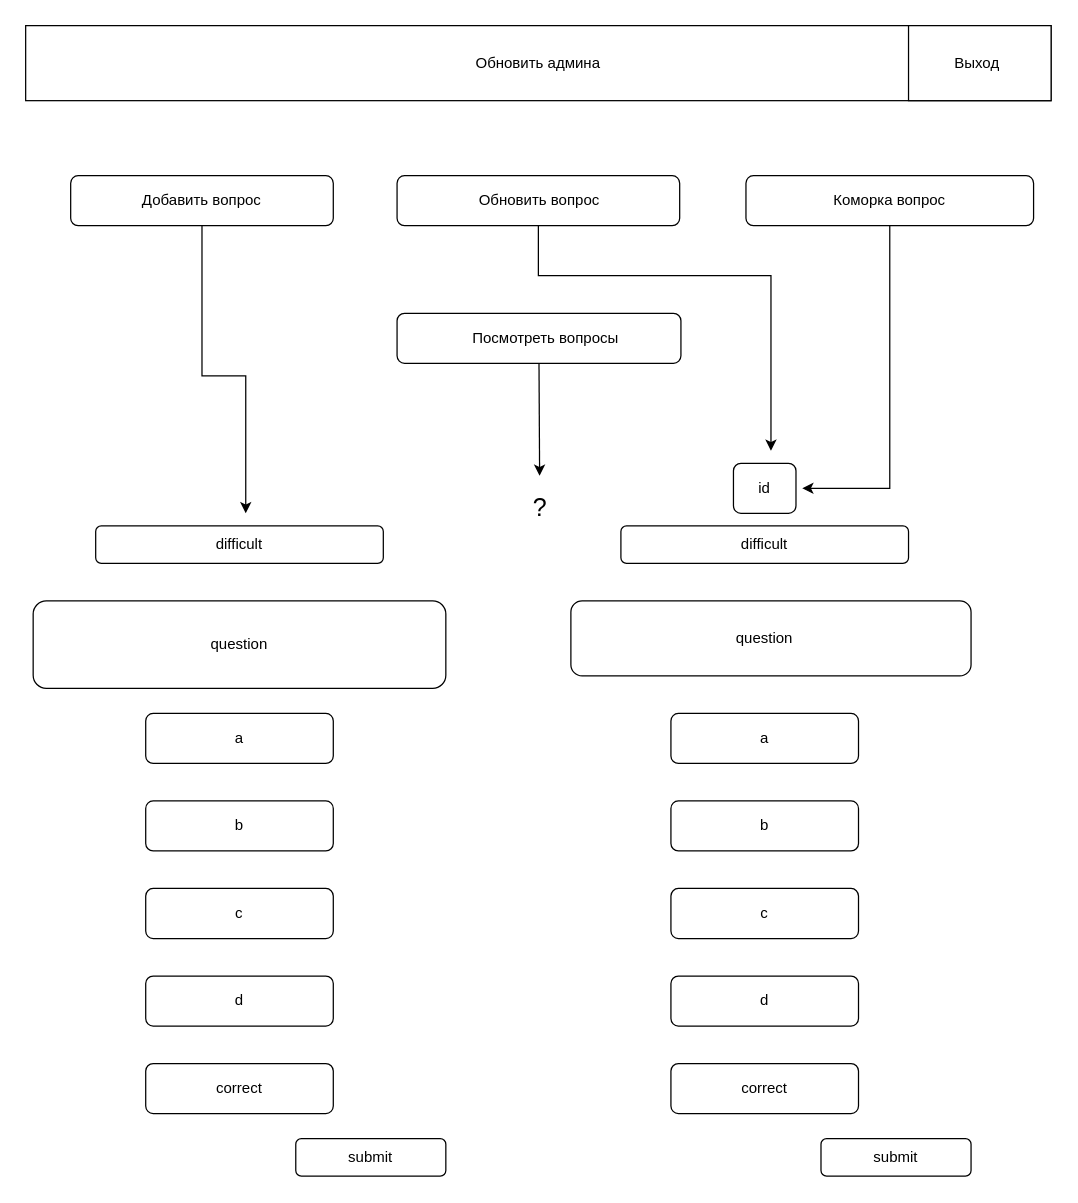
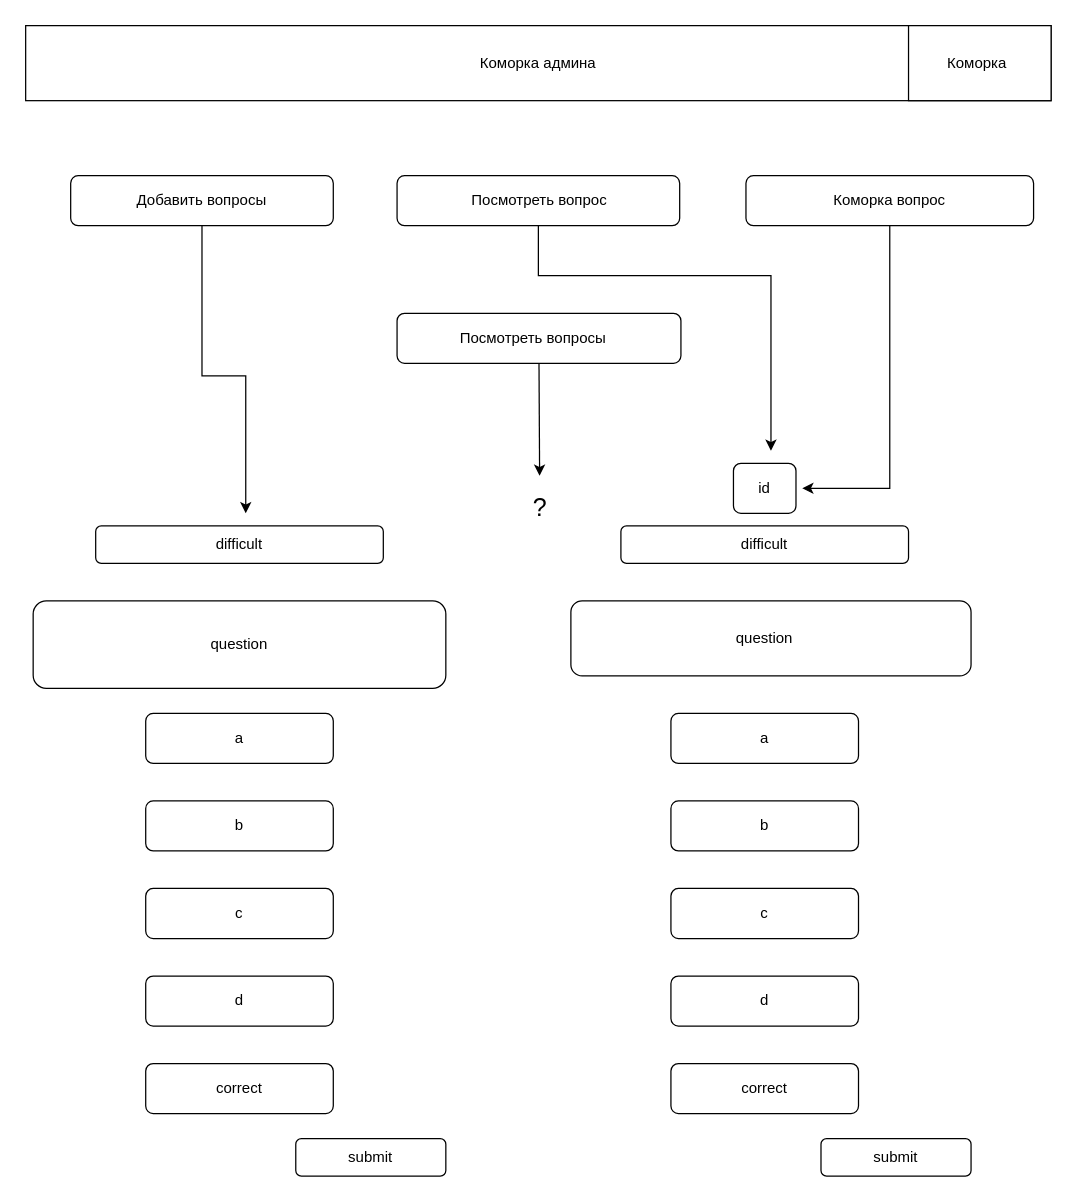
node "Обновить админа": label "Обновить админа" -> "Коморка админа"
node "Выход": label "Выход" -> "Коморка"
node "Добавить вопрос": label "Добавить вопрос" -> "Добавить вопросы"
node "Обновить вопрос": label "Обновить вопрос" -> "Посмотреть вопрос"
node "Посмотреть вопросы": moved (546, 338) -> (533, 338)
